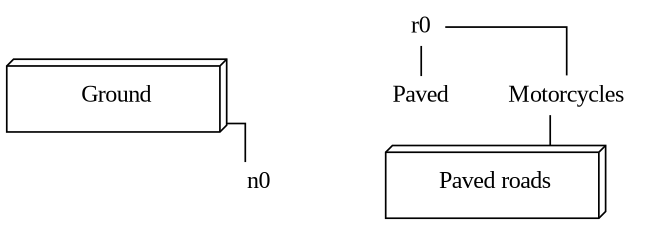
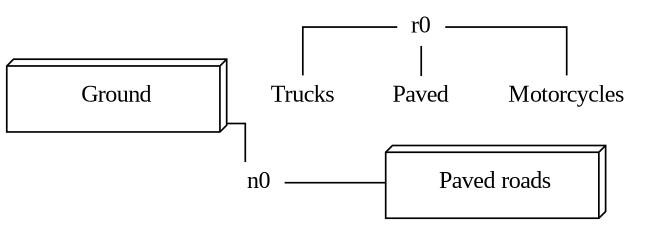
node "Trucks": added
edge "Motorcycles" -- "Paved roads": now "n0" -- "Paved roads"
